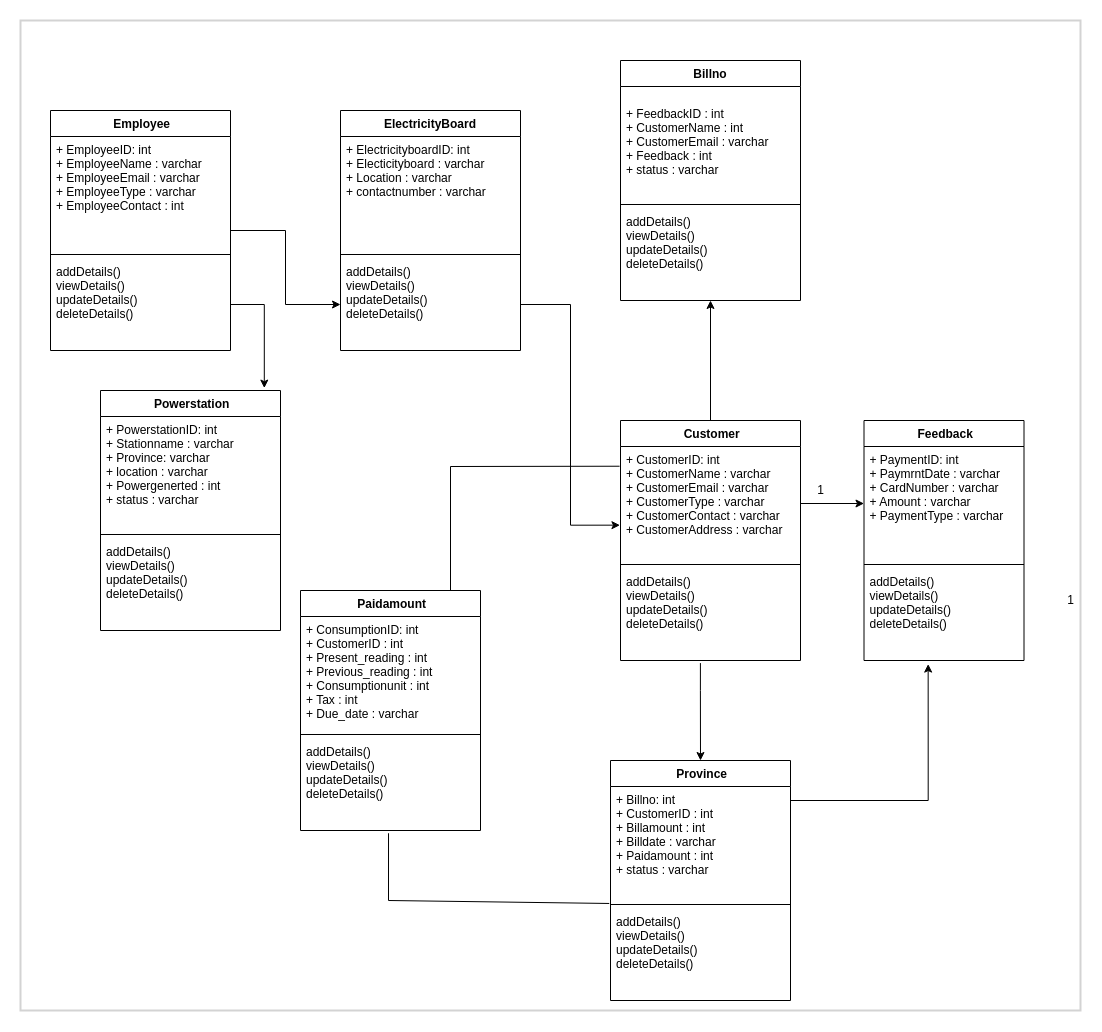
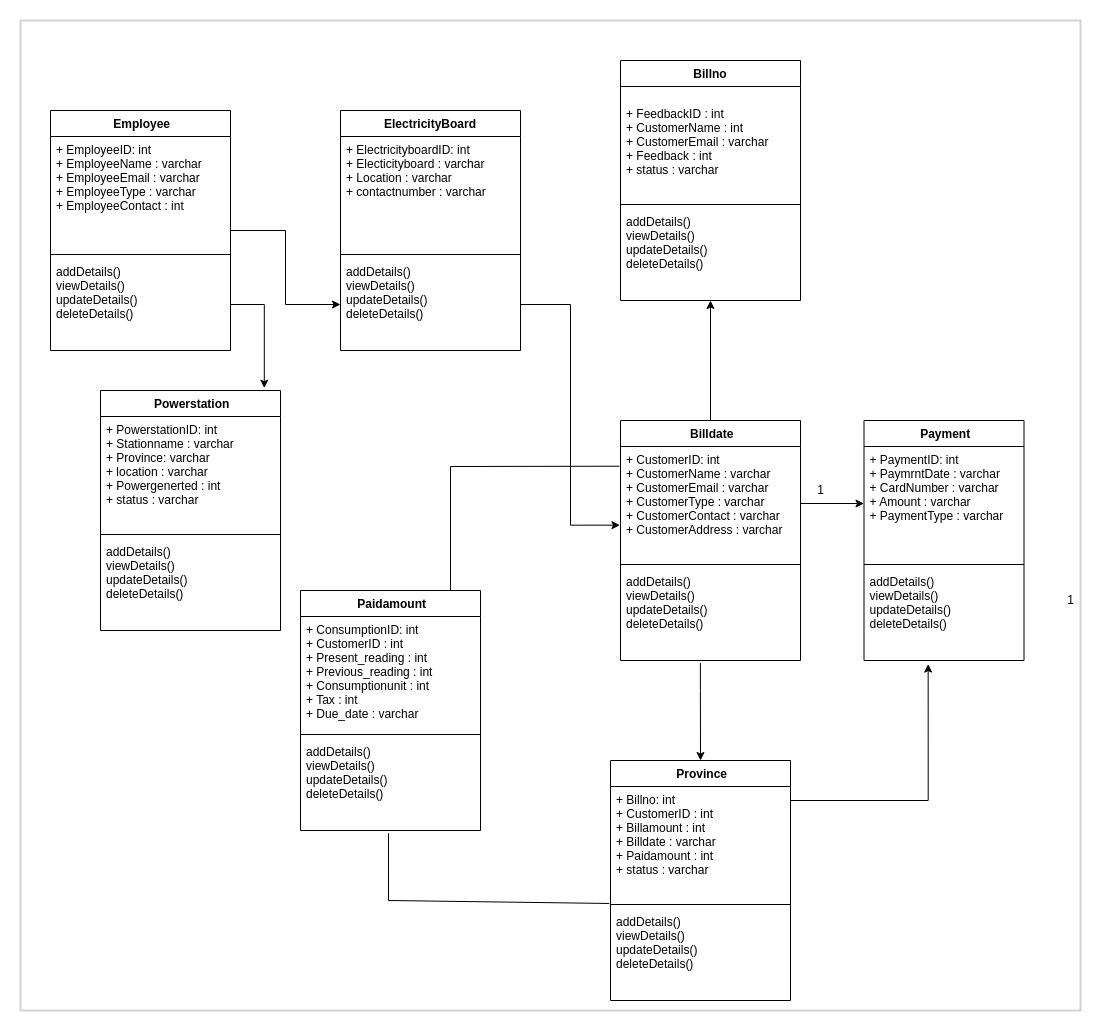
node "Customer": label "Customer" -> "Billdate"
node "Feedback": label "Feedback" -> "Payment"
